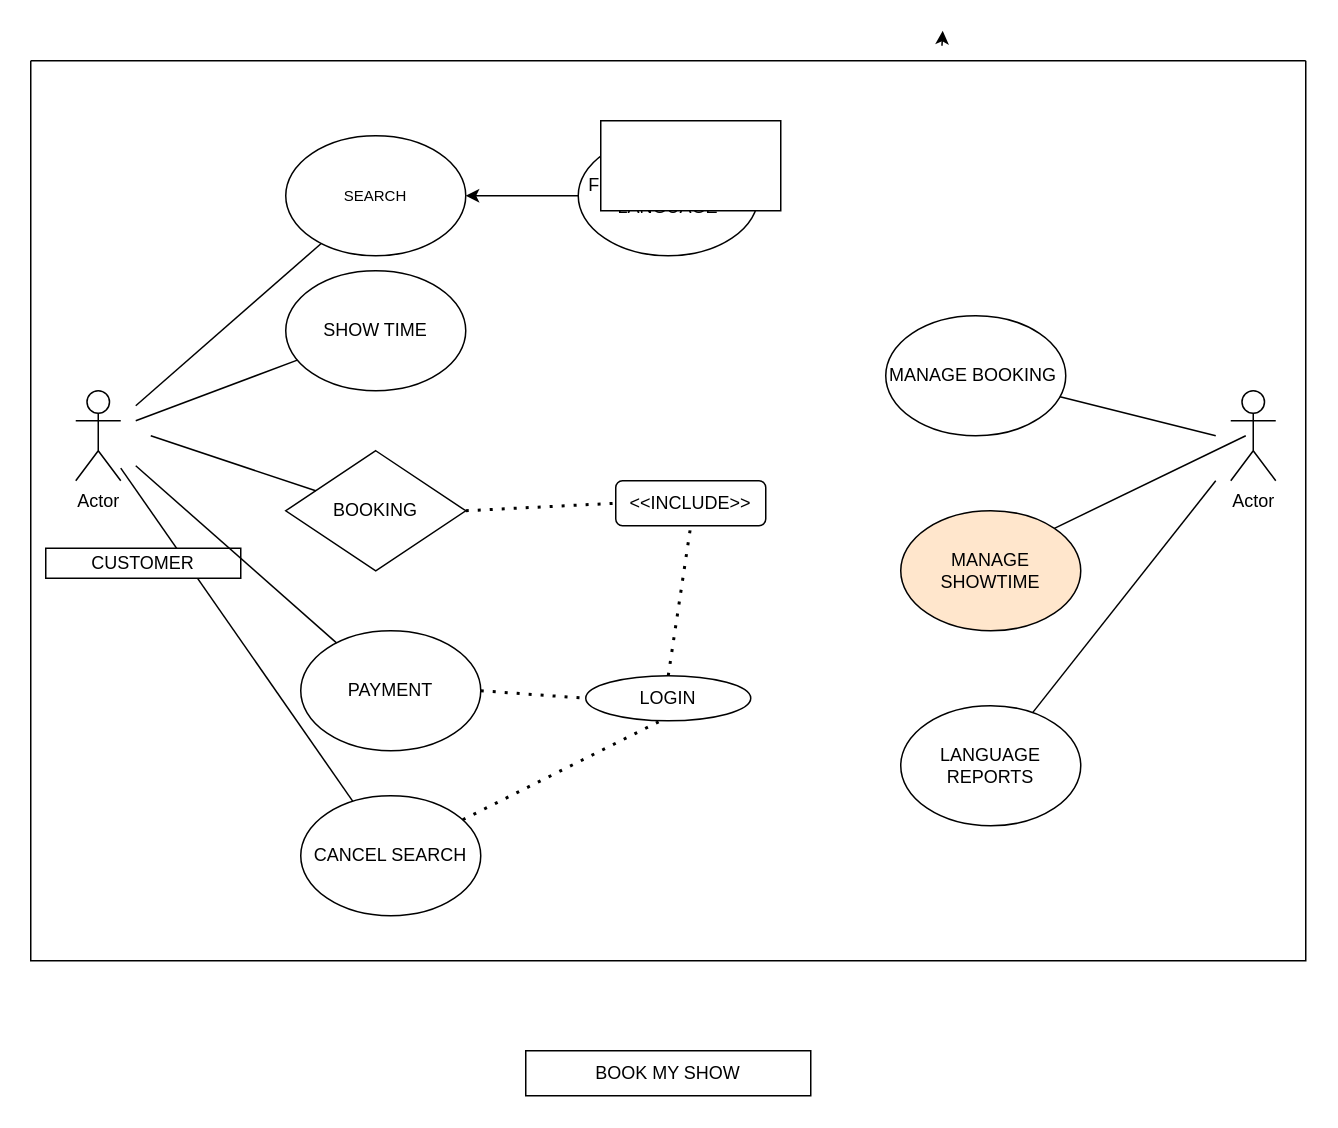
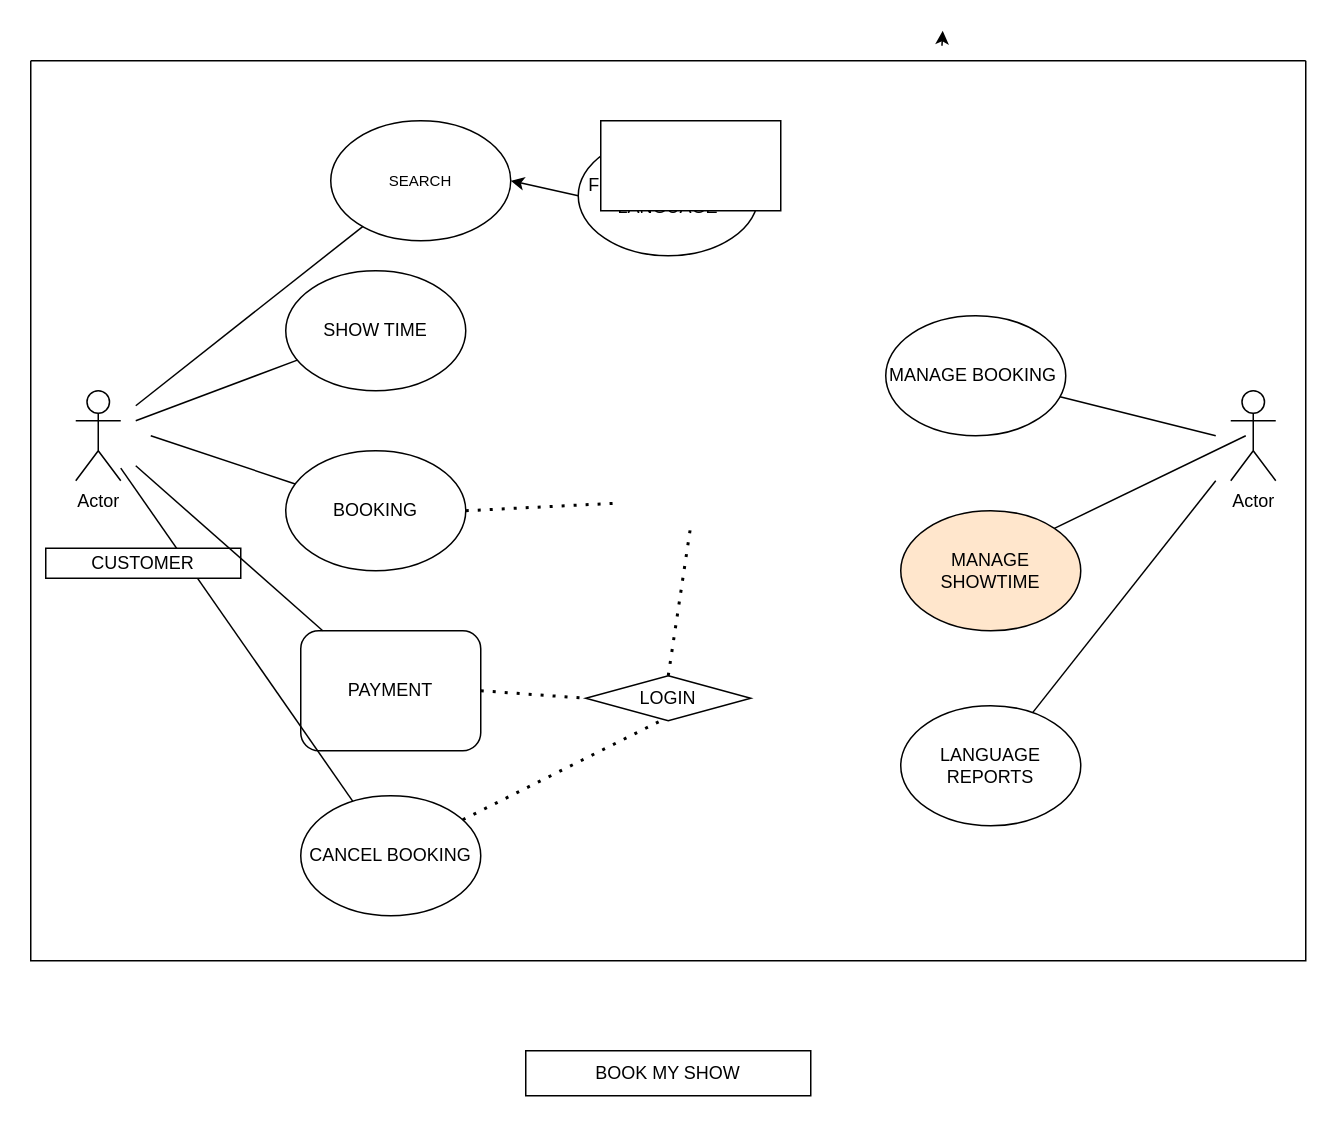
node "SEARCH": moved (376, 196) -> (421, 181)
node "<<INCLUDE>>": removed
node "BOOKING": shape diamond -> ellipse
node "PAYMENT": shape ellipse -> rounded rectangle
node "LOGIN": shape ellipse -> diamond
node "CANCEL SEARCH": label "CANCEL SEARCH" -> "CANCEL BOOKING"
